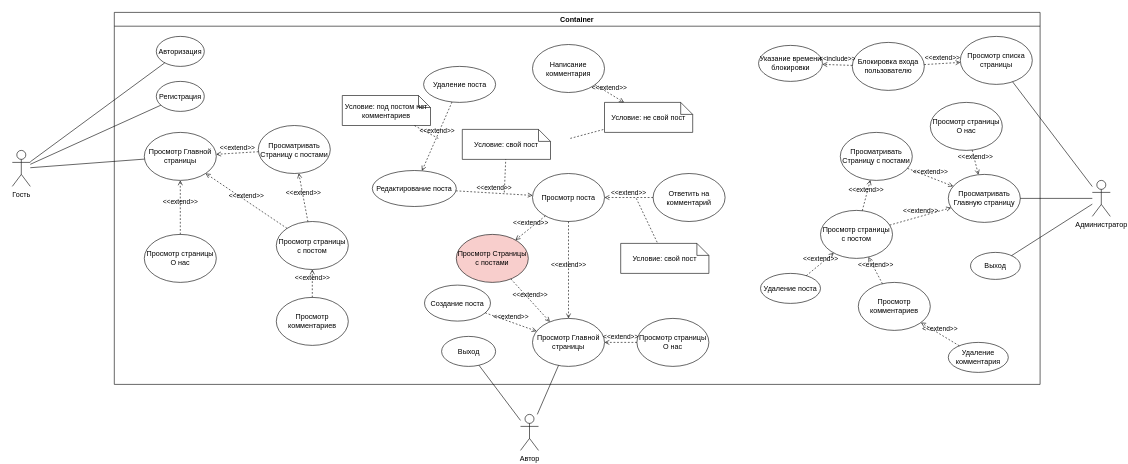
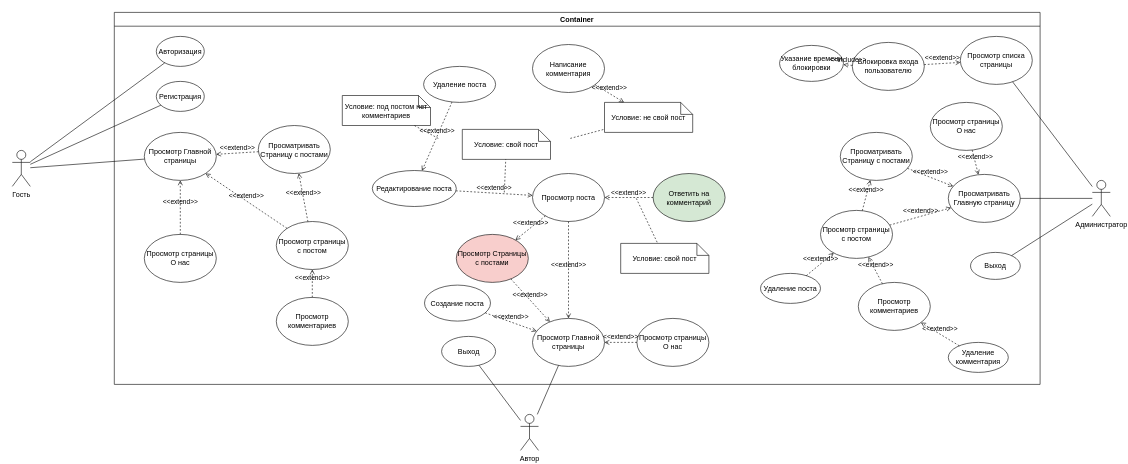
node "Указание времени блокировки": moved (791, 63) -> (812, 63)
node "Ответить на комментарий": fillcolor #ffffff -> #d5e8d4
